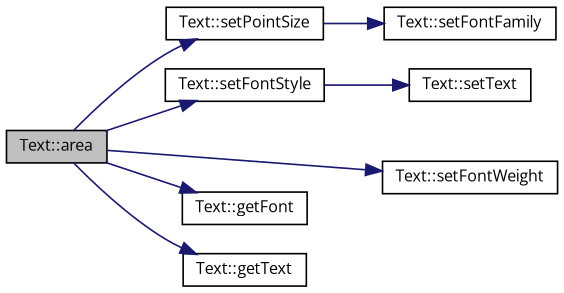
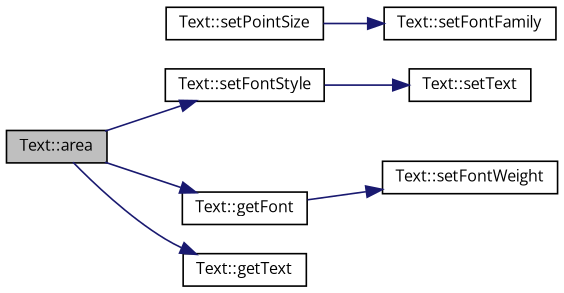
edge "Text::area" -> "Text::setPointSize": removed
edge "Text::area" -> "Text::setFontWeight": now "Text::getFont" -> "Text::setFontWeight"
